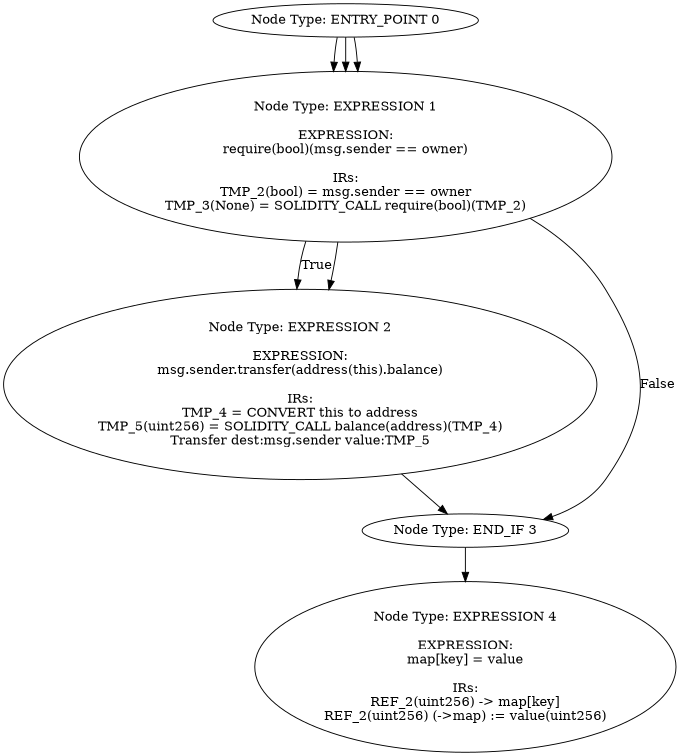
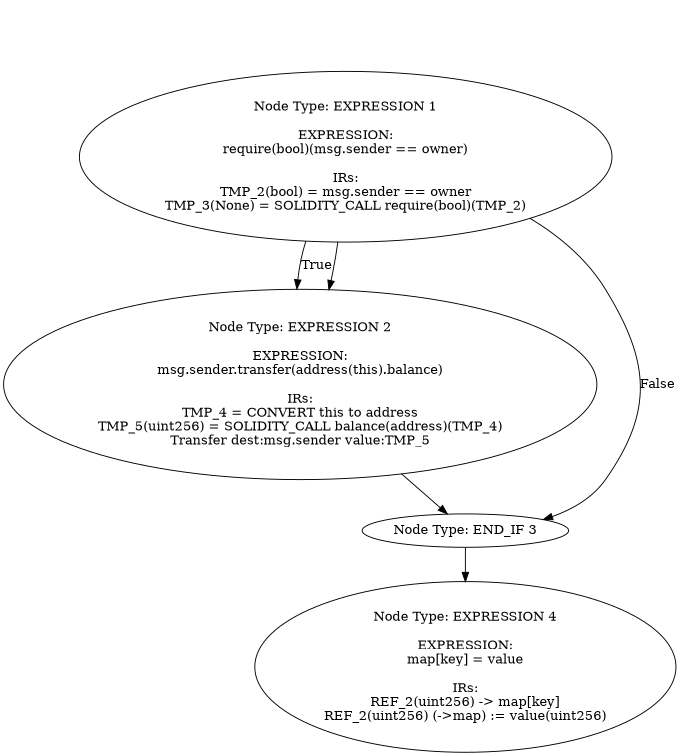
node "Node Type: ENTRY_POINT 0": removed
